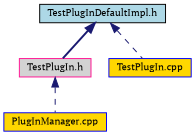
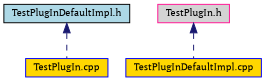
edge "TestPlugIn.h" -> "TestPlugInDefaultImpl.h": removed
node "PlugInManager.cpp": label "PlugInManager.cpp" -> "TestPlugInDefaultImpl.cpp"
